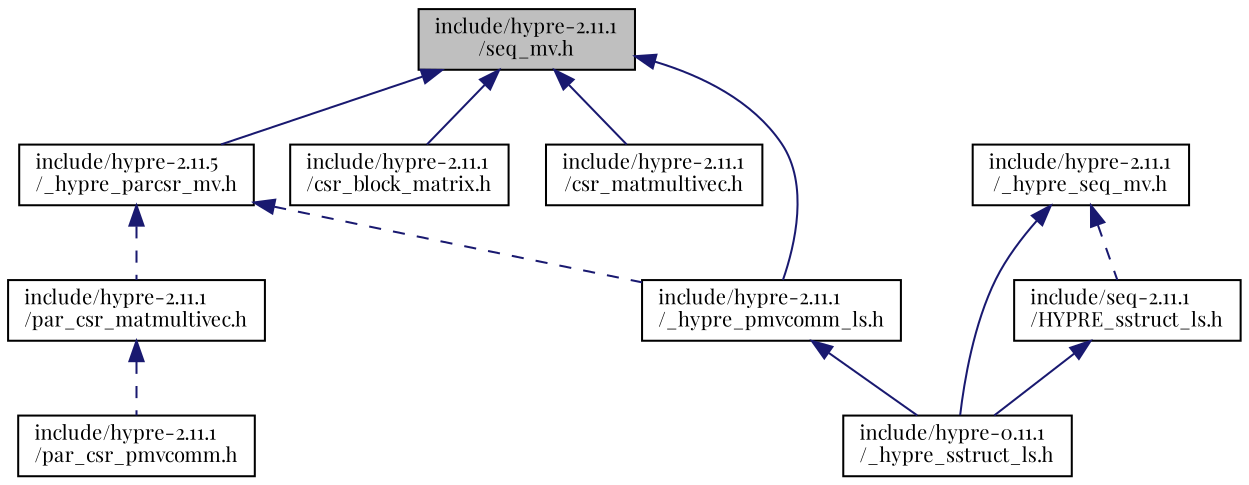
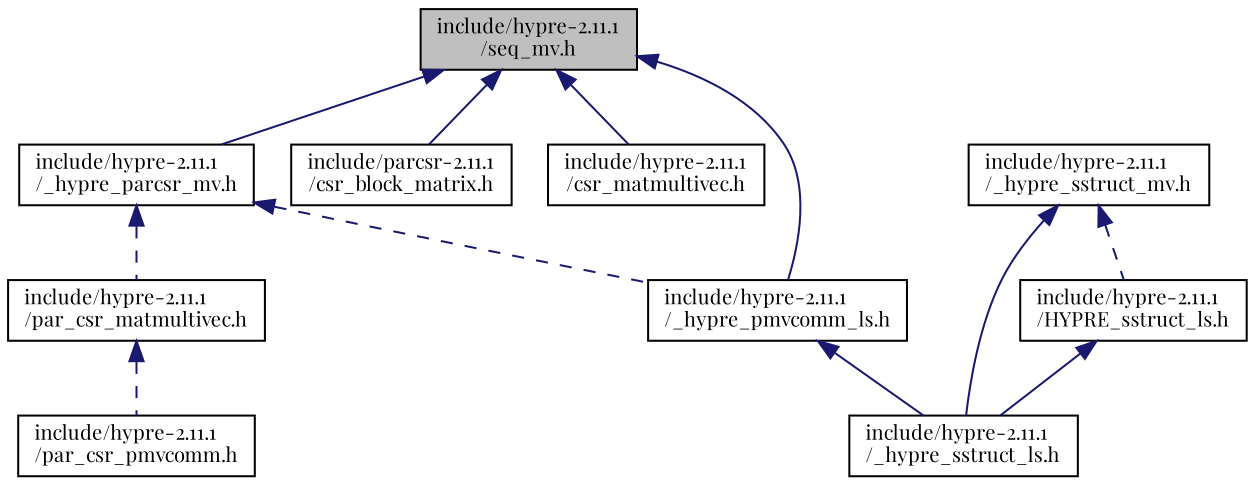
node "include/hypre-2.11.5 /_hypre_parcsr_mv.h": label "include/hypre-2.11.5 /_hypre_parcsr_mv.h" -> "include/hypre-2.11.1 /_hypre_parcsr_mv.h"
node "include/hypre-2.11.1 /csr_block_matrix.h": label "include/hypre-2.11.1 /csr_block_matrix.h" -> "include/parcsr-2.11.1 /csr_block_matrix.h"
node "include/hypre-2.11.1 /_hypre_seq_mv.h": label "include/hypre-2.11.1 /_hypre_seq_mv.h" -> "include/hypre-2.11.1 /_hypre_sstruct_mv.h"
node "include/seq-2.11.1 /HYPRE_sstruct_ls.h": label "include/seq-2.11.1 /HYPRE_sstruct_ls.h" -> "include/hypre-2.11.1 /HYPRE_sstruct_ls.h"
node "include/hypre-0.11.1 /_hypre_sstruct_ls.h": label "include/hypre-0.11.1 /_hypre_sstruct_ls.h" -> "include/hypre-2.11.1 /_hypre_sstruct_ls.h"
